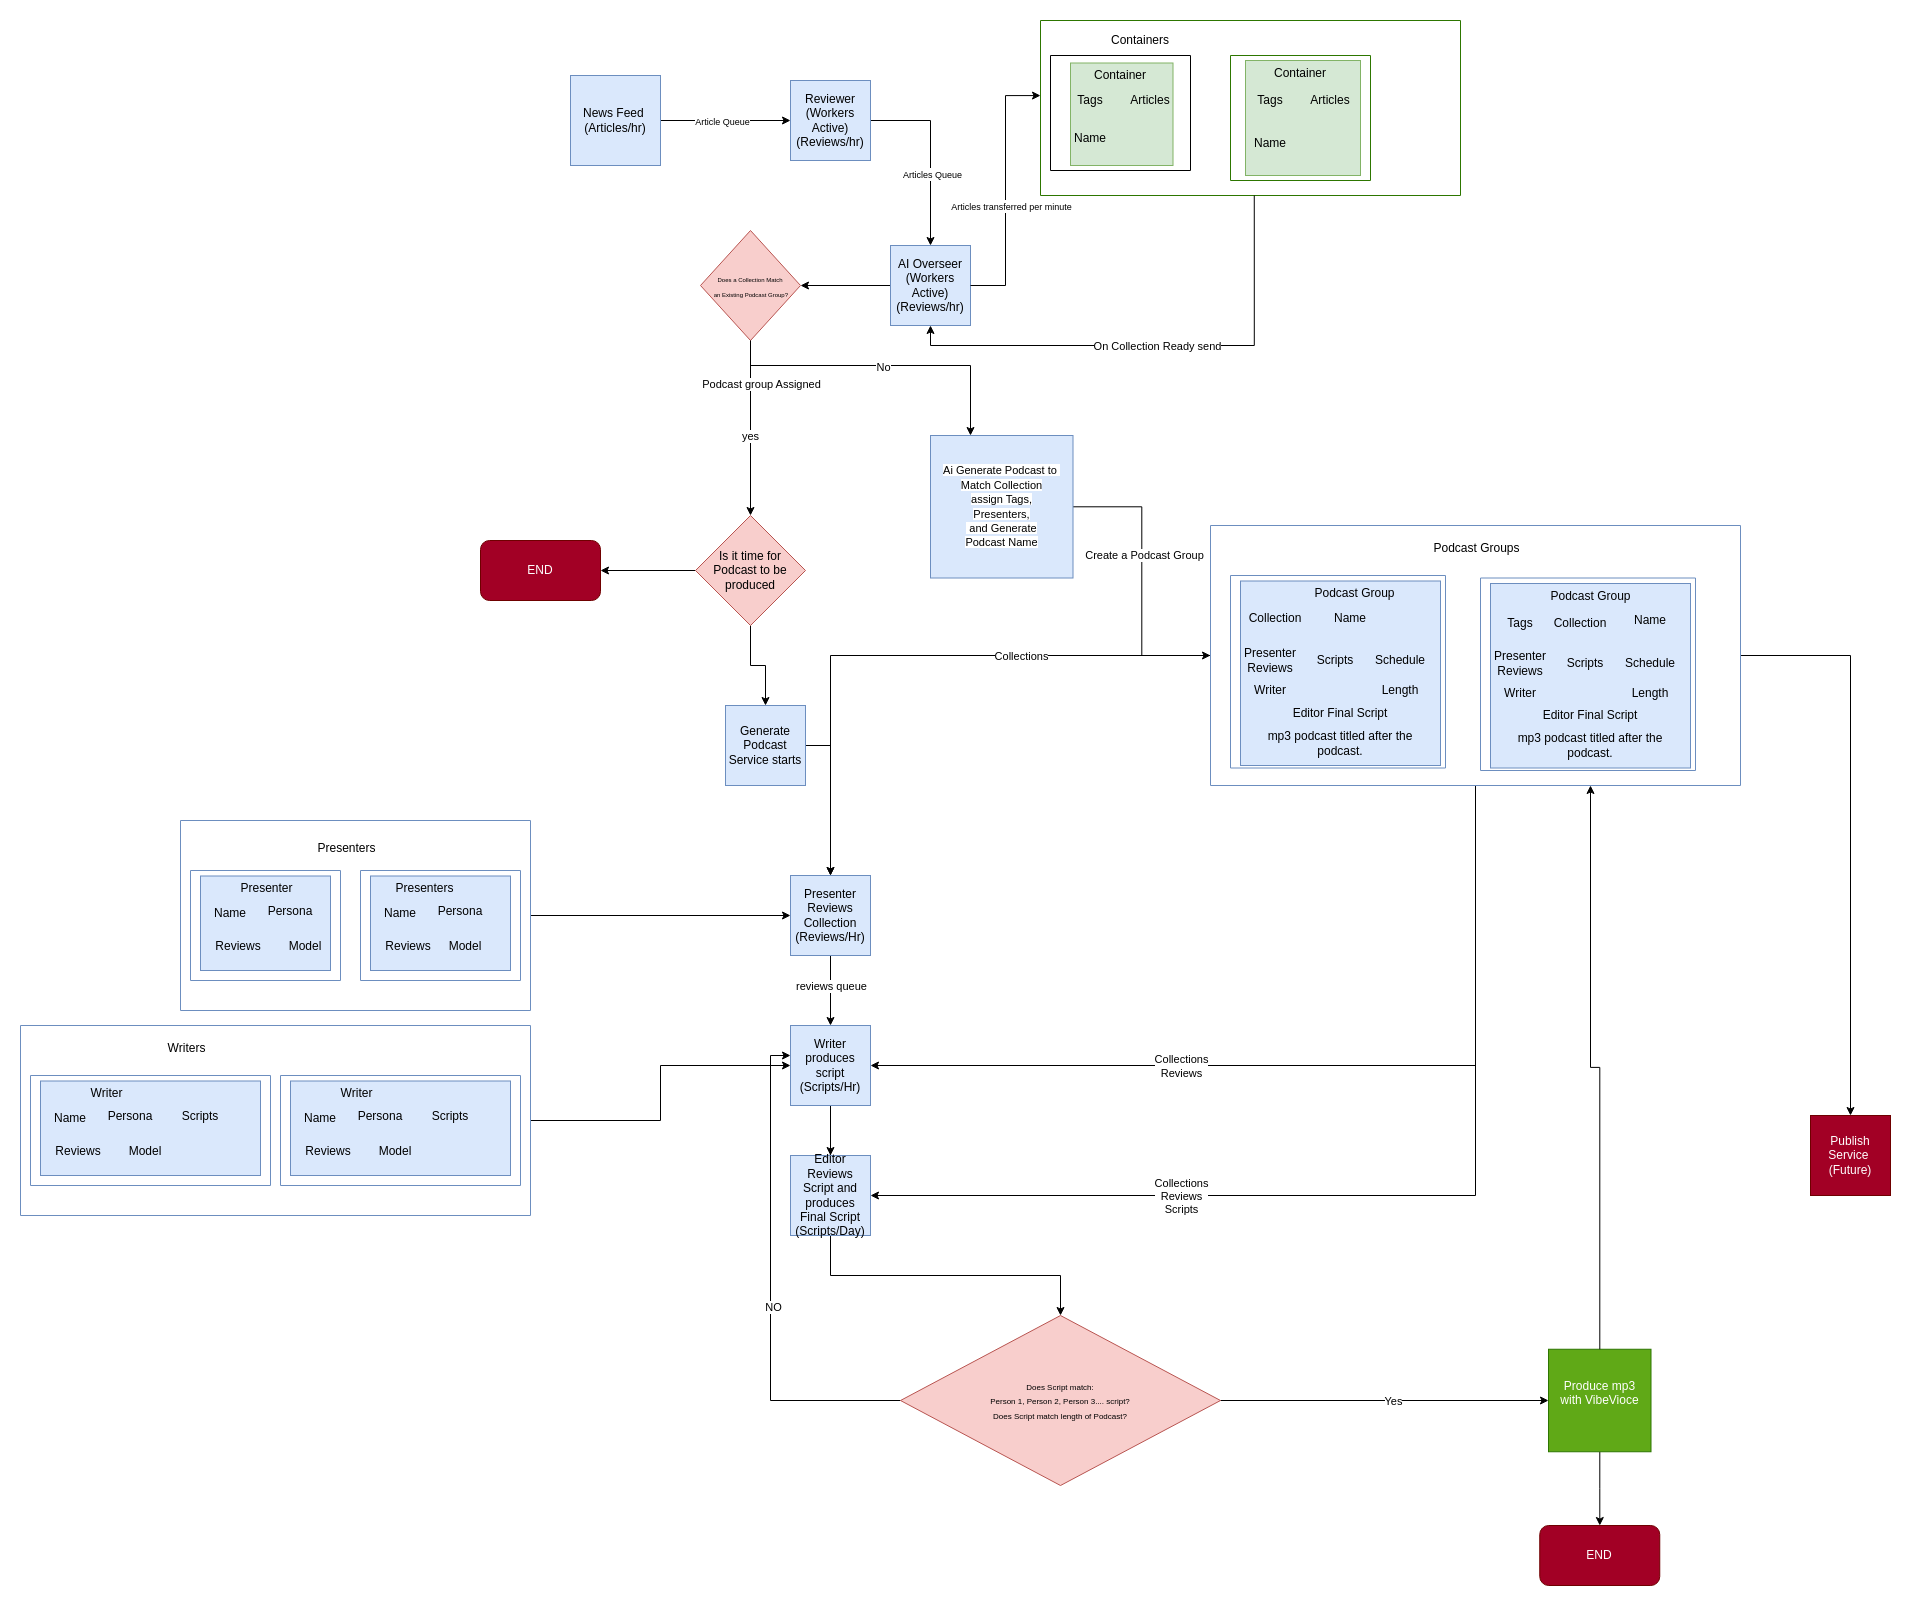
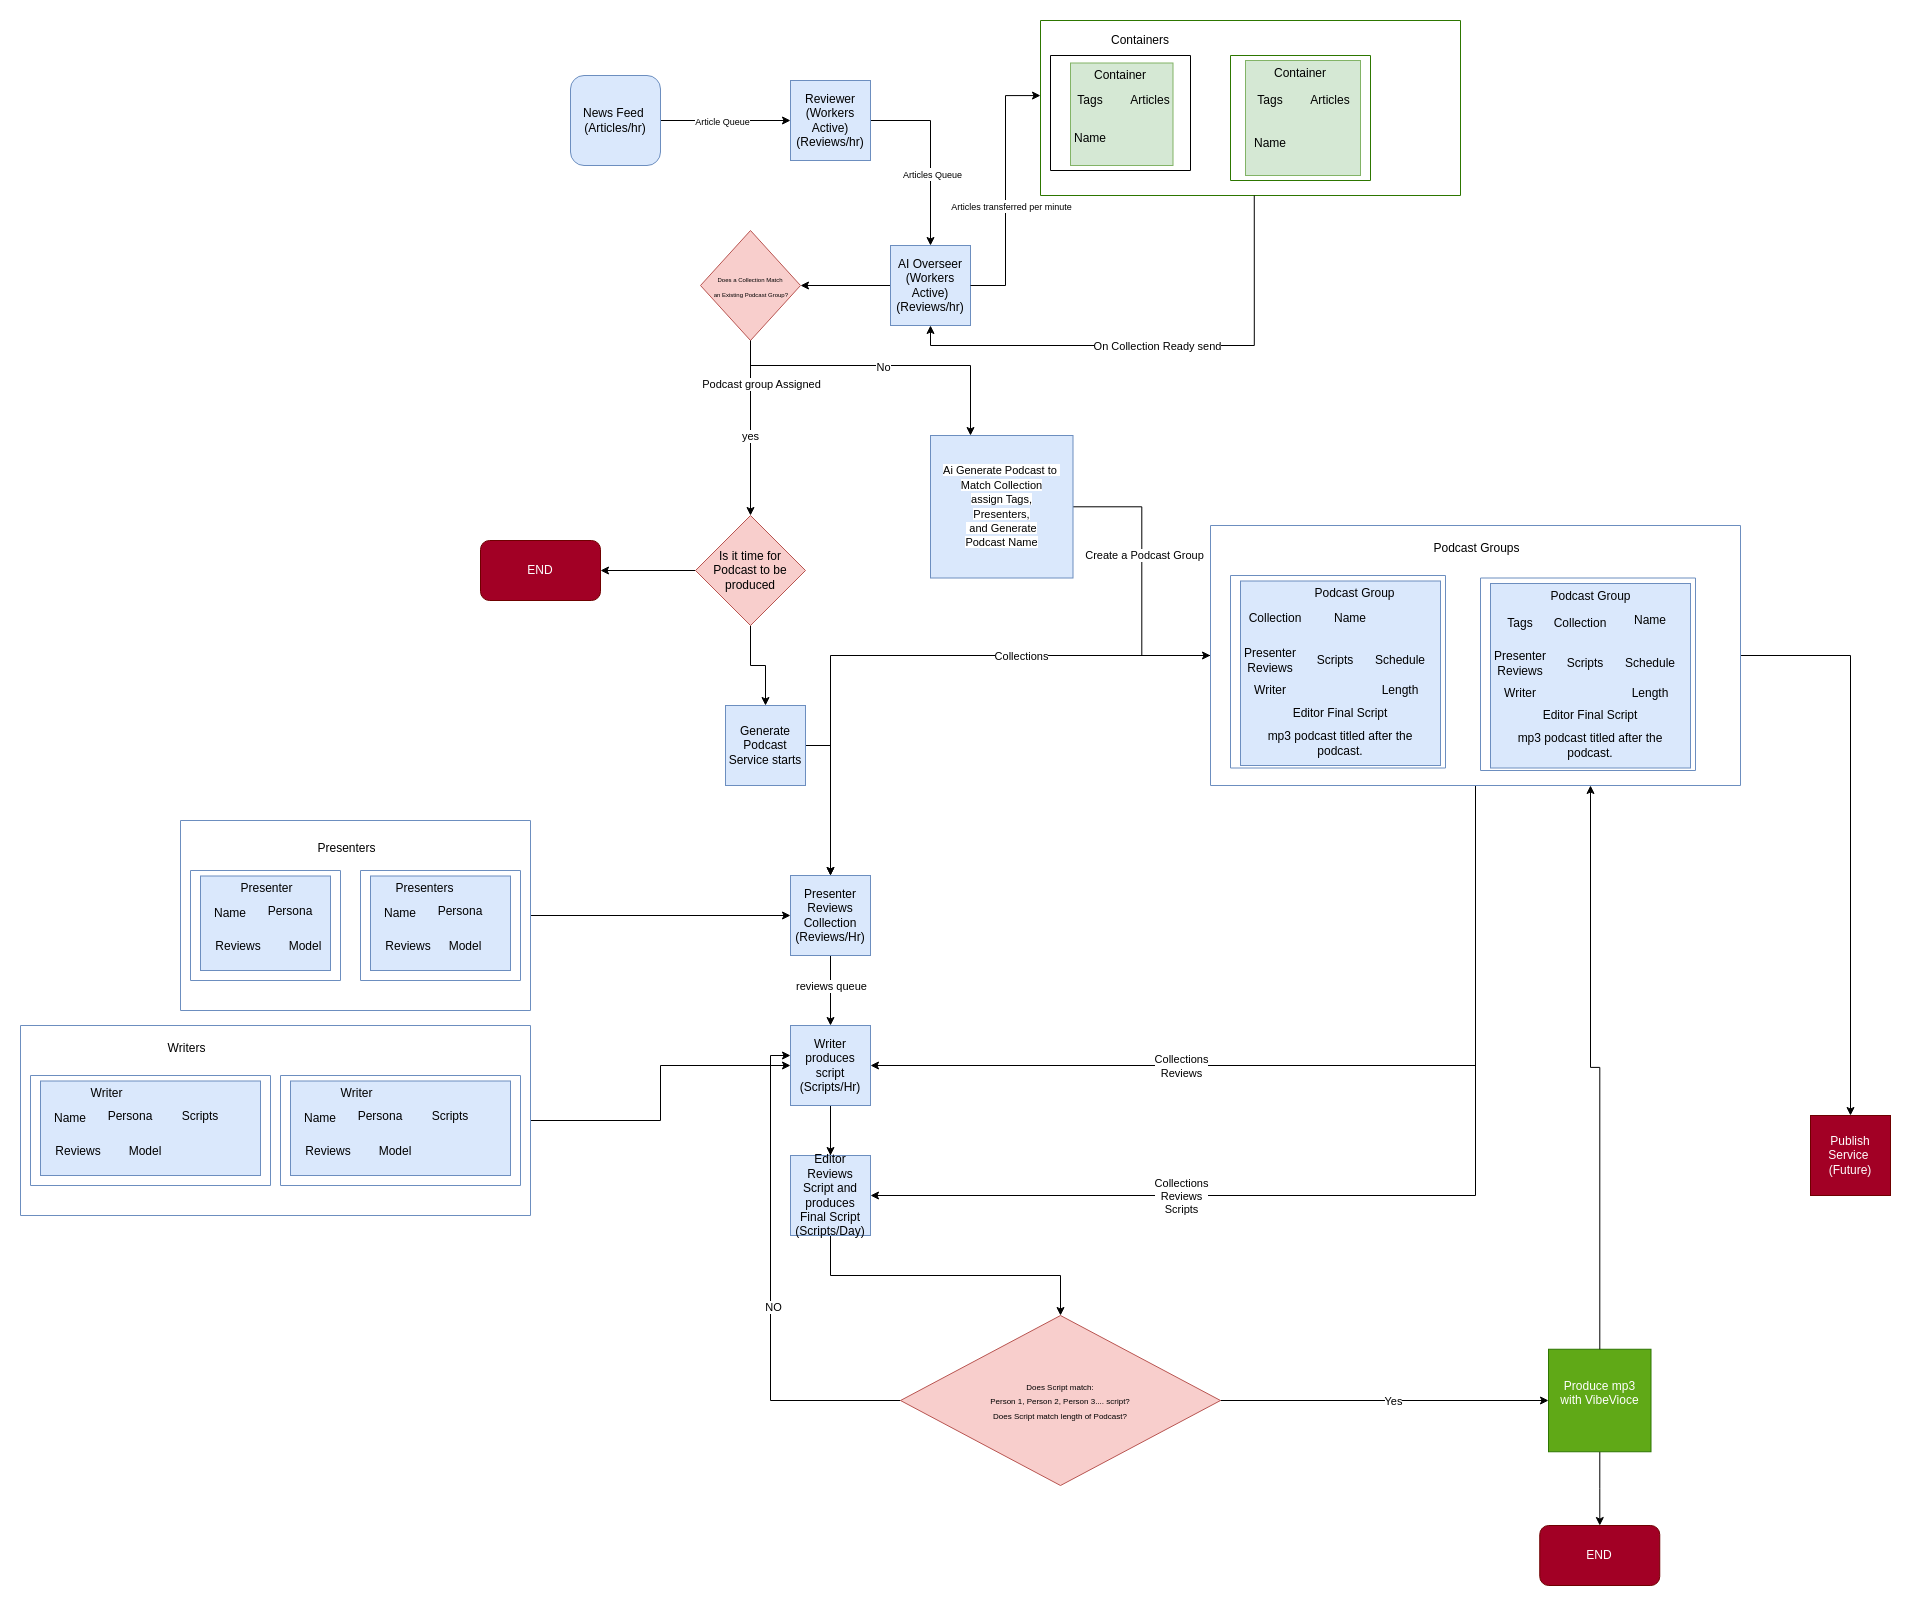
node "News Feed (Articles/hr)": shape rectangle -> rounded rectangle
